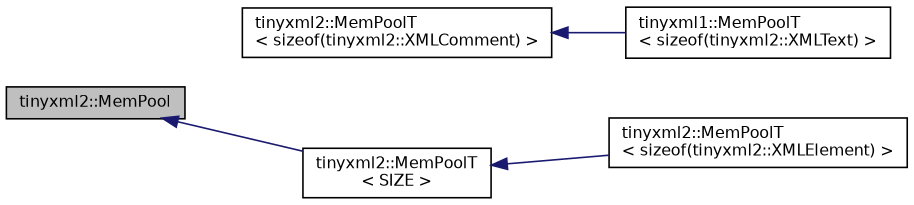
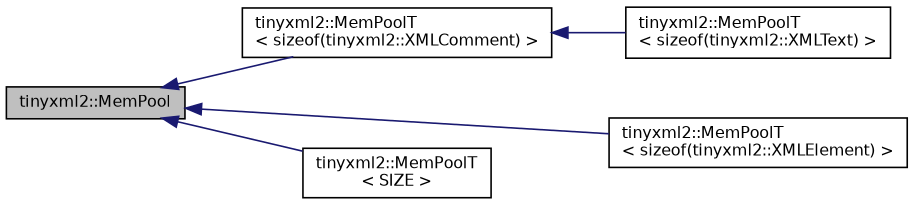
node "tinyxml1::MemPoolT < sizeof(tinyxml2::XMLText) >": label "tinyxml1::MemPoolT < sizeof(tinyxml2::XMLText) >" -> "tinyxml2::MemPoolT < sizeof(tinyxml2::XMLText) >"
edge "tinyxml2::MemPoolT < sizeof(tinyxml2::XMLComment) >" -> "tinyxml2::MemPool": added
edge "tinyxml2::MemPoolT < sizeof(tinyxml2::XMLElement) >" -> "tinyxml2::MemPoolT < SIZE >": now "tinyxml2::MemPoolT < sizeof(tinyxml2::XMLElement) >" -> "tinyxml2::MemPool"
